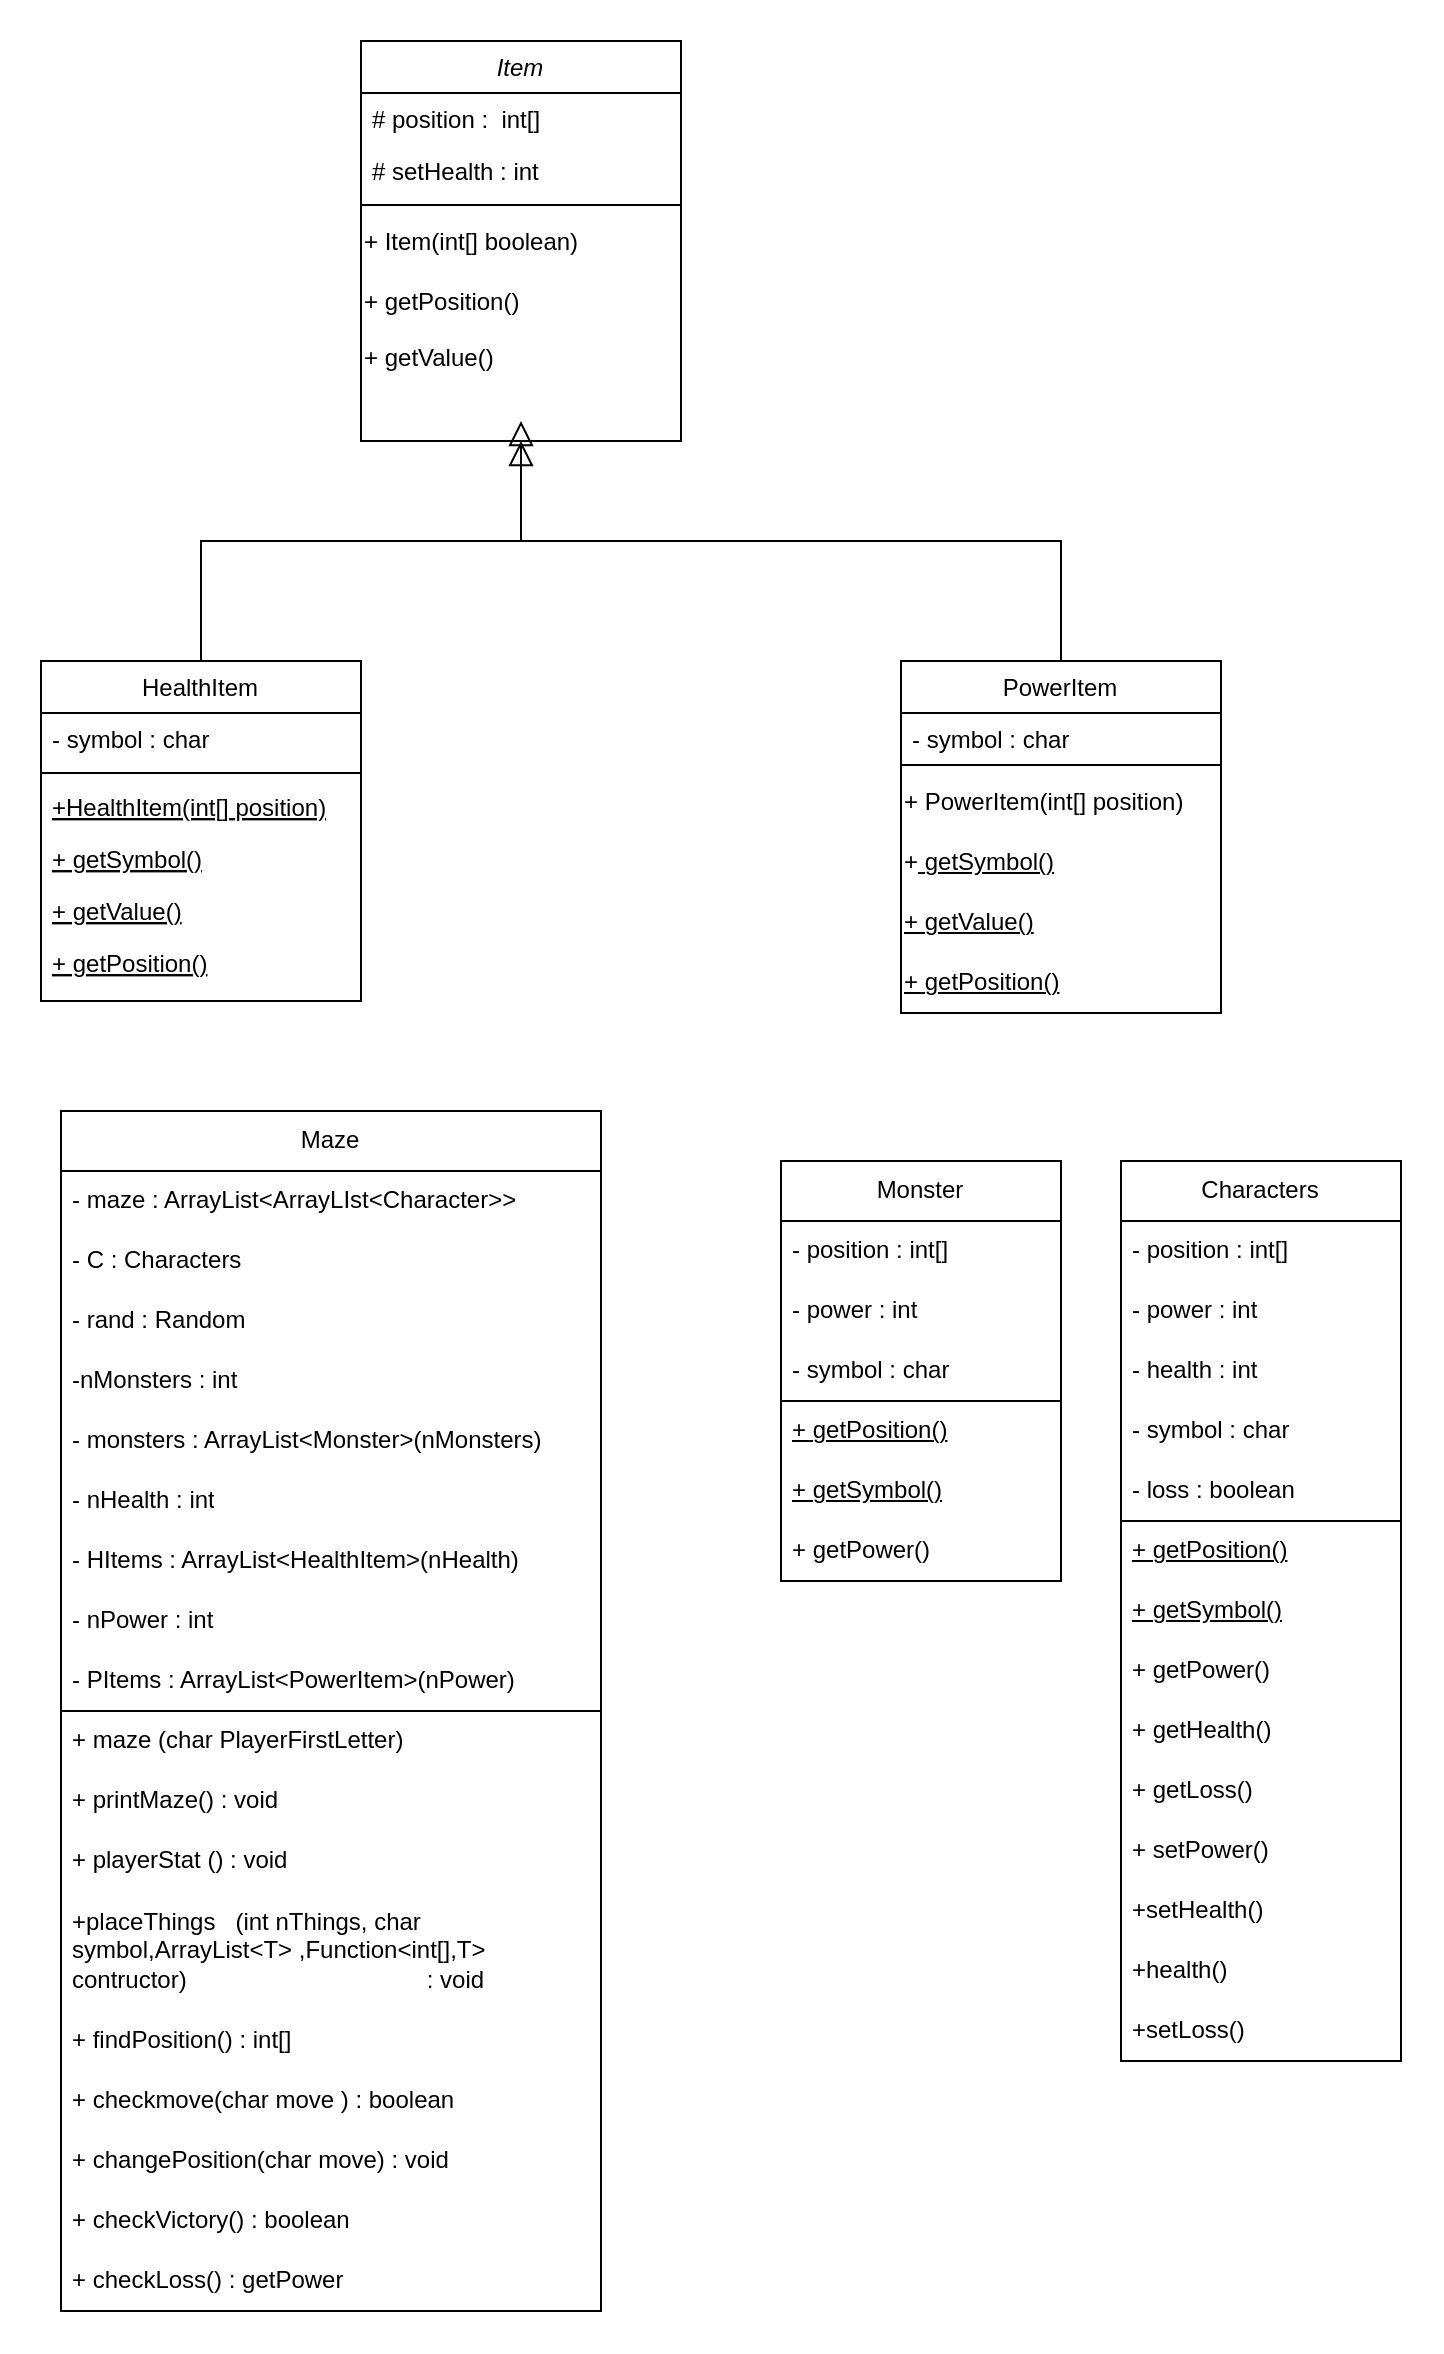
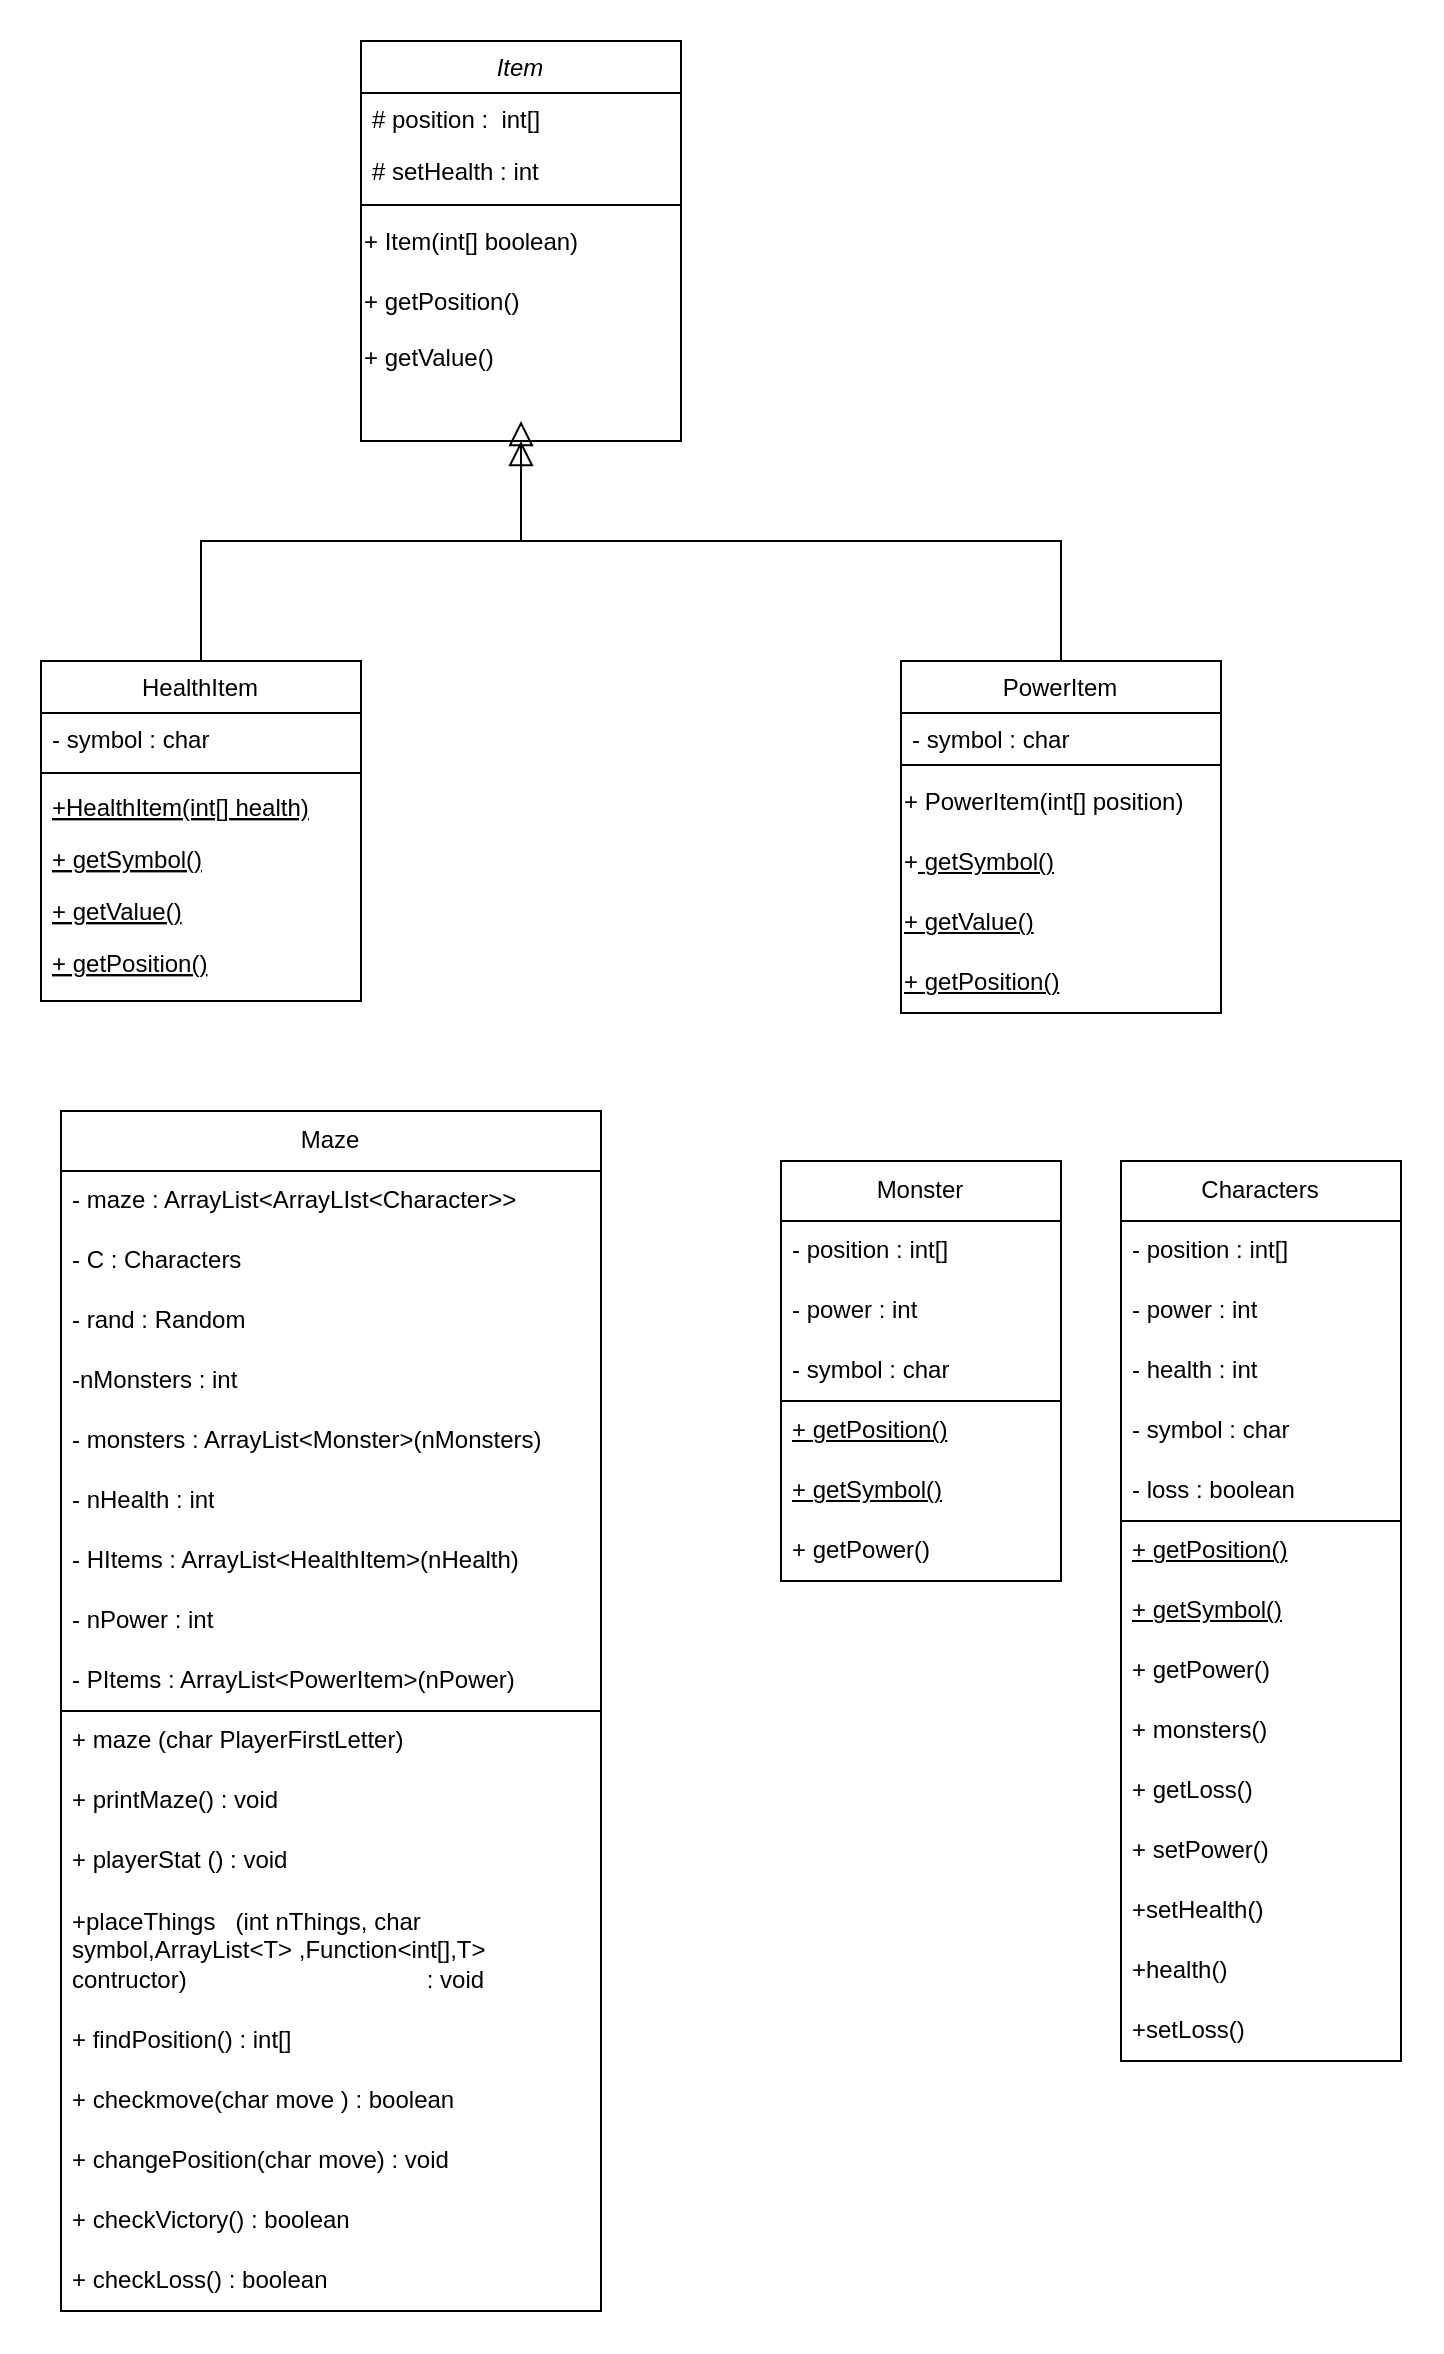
node "+HealthItem(int[] position)": label "+HealthItem(int[] position)" -> "+HealthItem(int[] health)"
node "+ getHealth()": label "+ getHealth()" -> "+ monsters()"
node "+ checkLoss() : getPower": label "+ checkLoss() : getPower" -> "+ checkLoss() : boolean"
